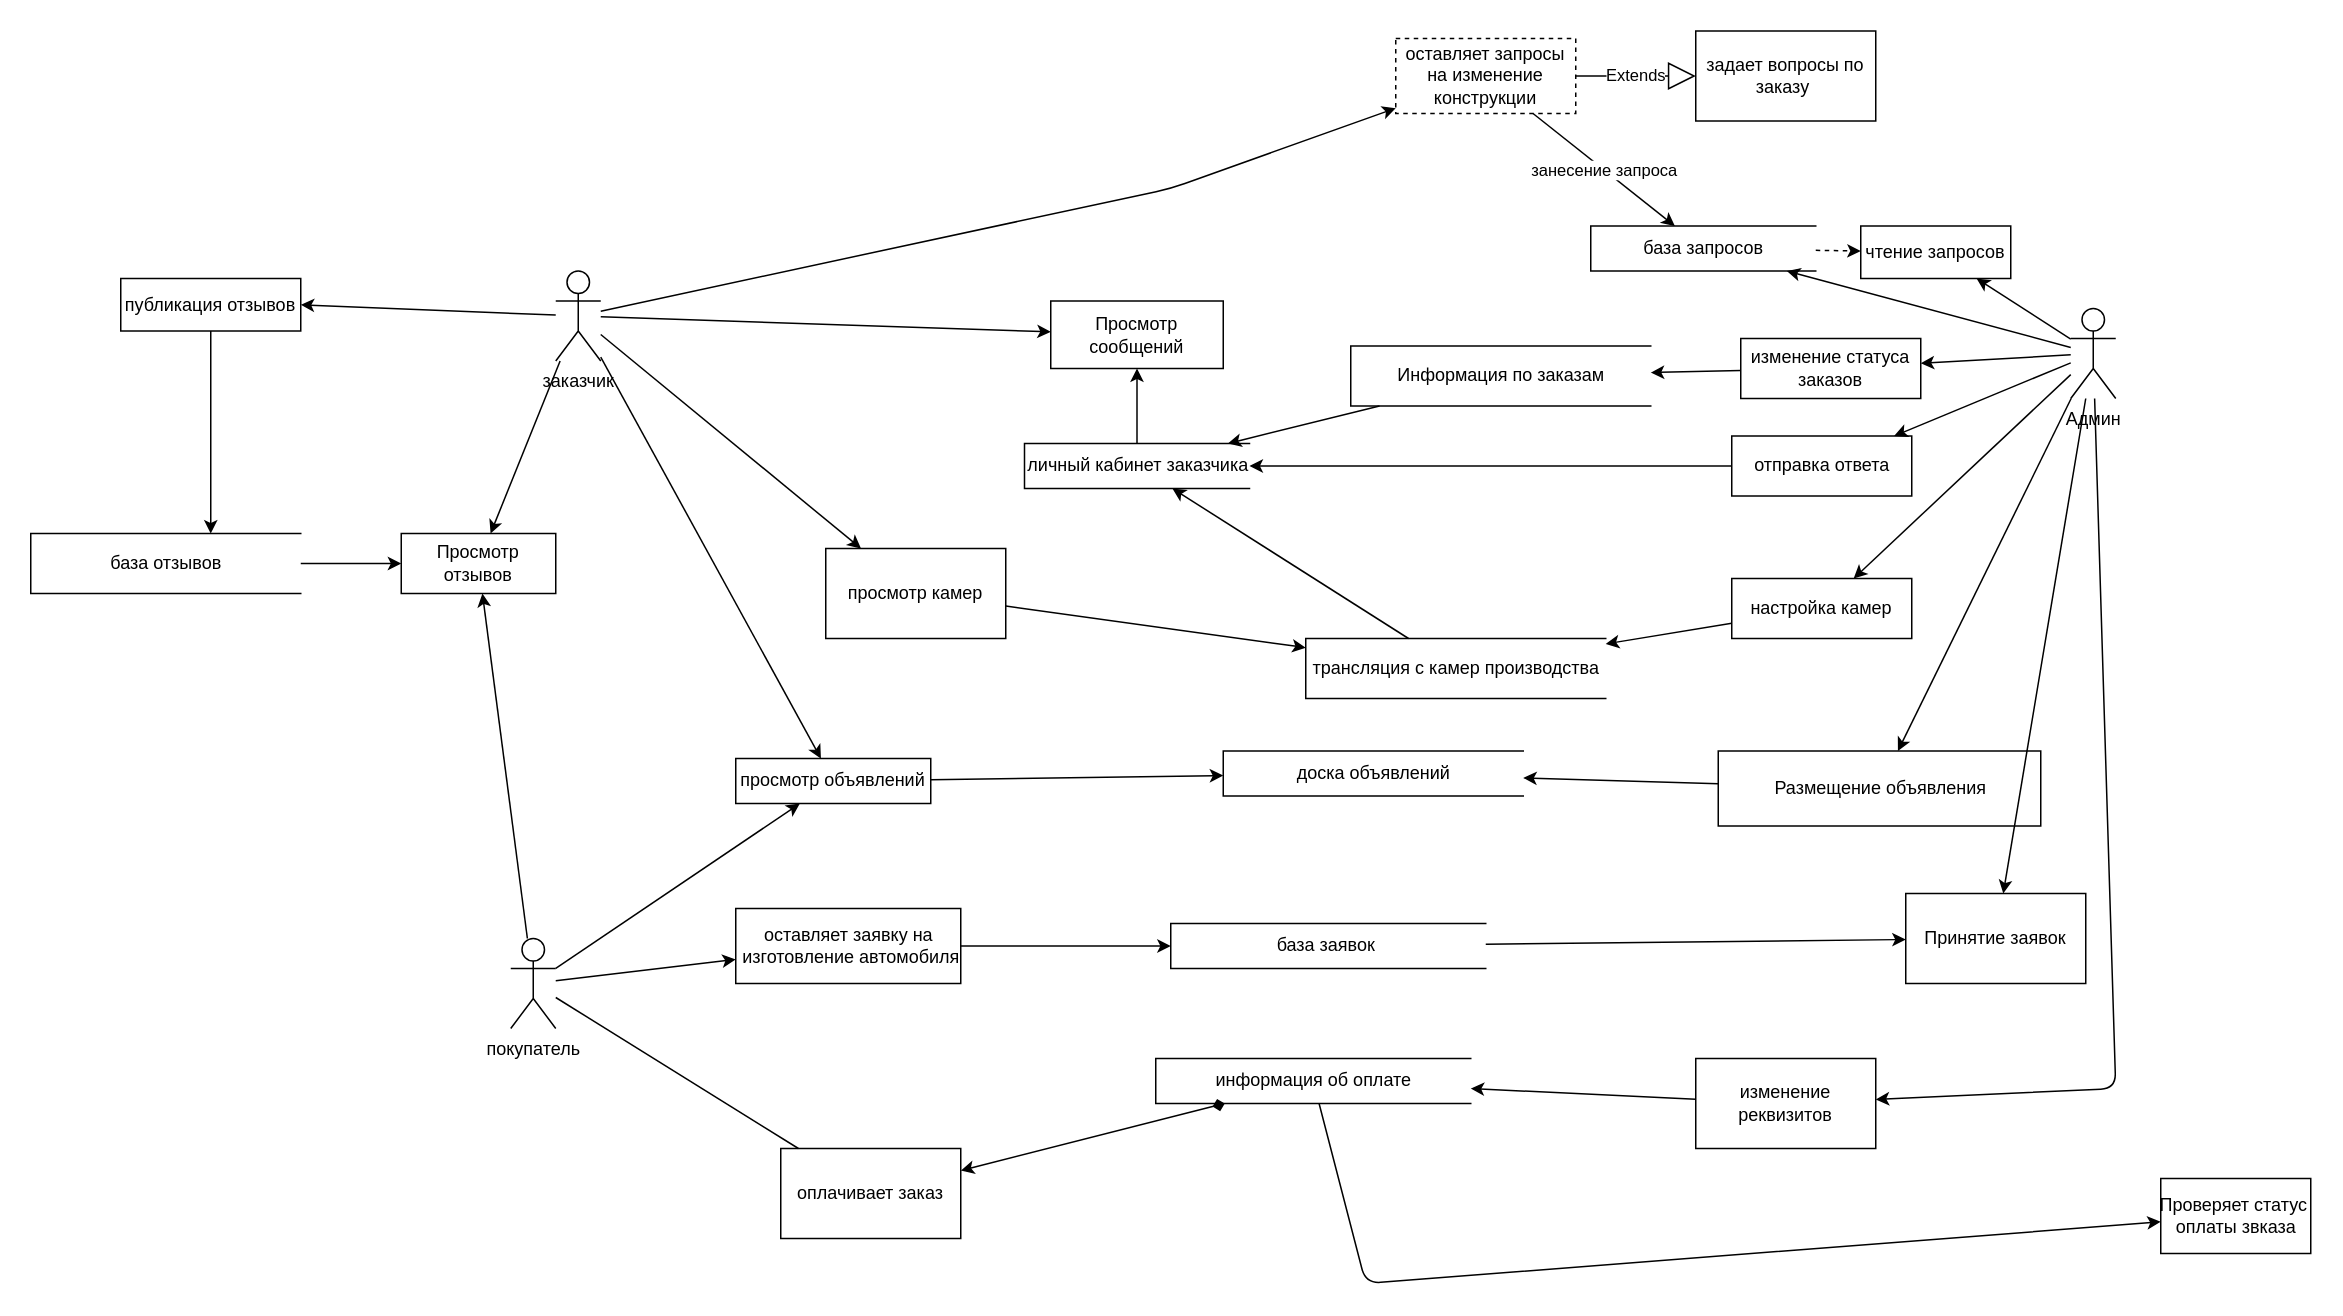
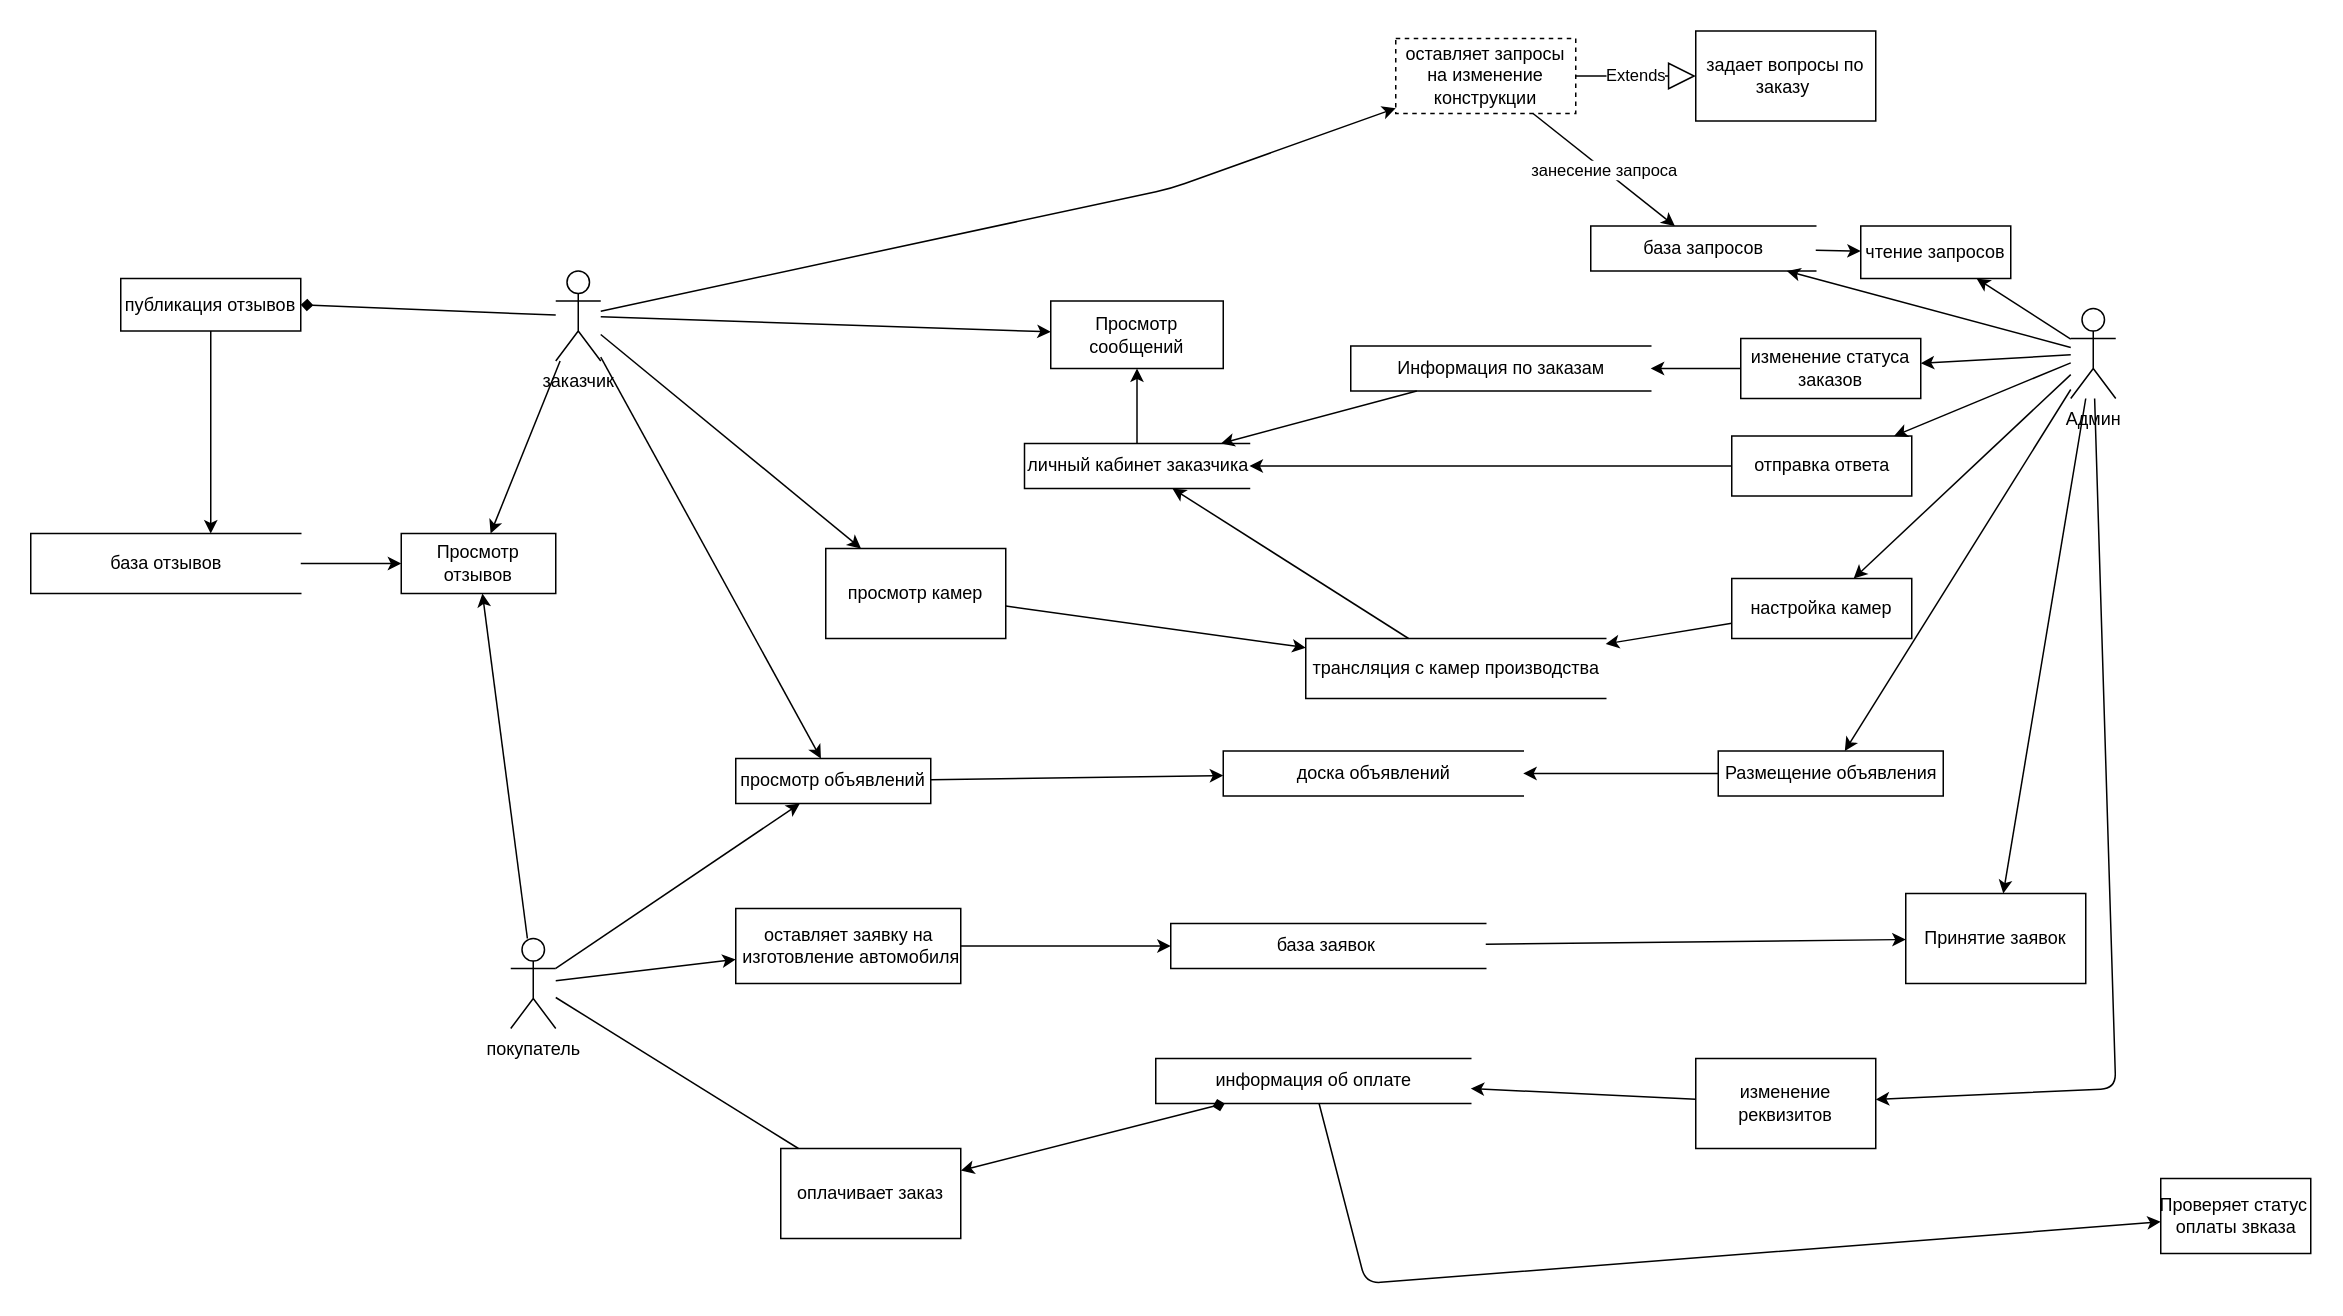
edge "база запросов" -> "чтение запросов": style dashed -> solid
edge "заказчик" -> "публикация отзывов": arrowhead classic -> diamond
node "Информация по заказам": size 300x60 -> 300x45
node "Размещение объявления": size 323x75 -> 225x45
